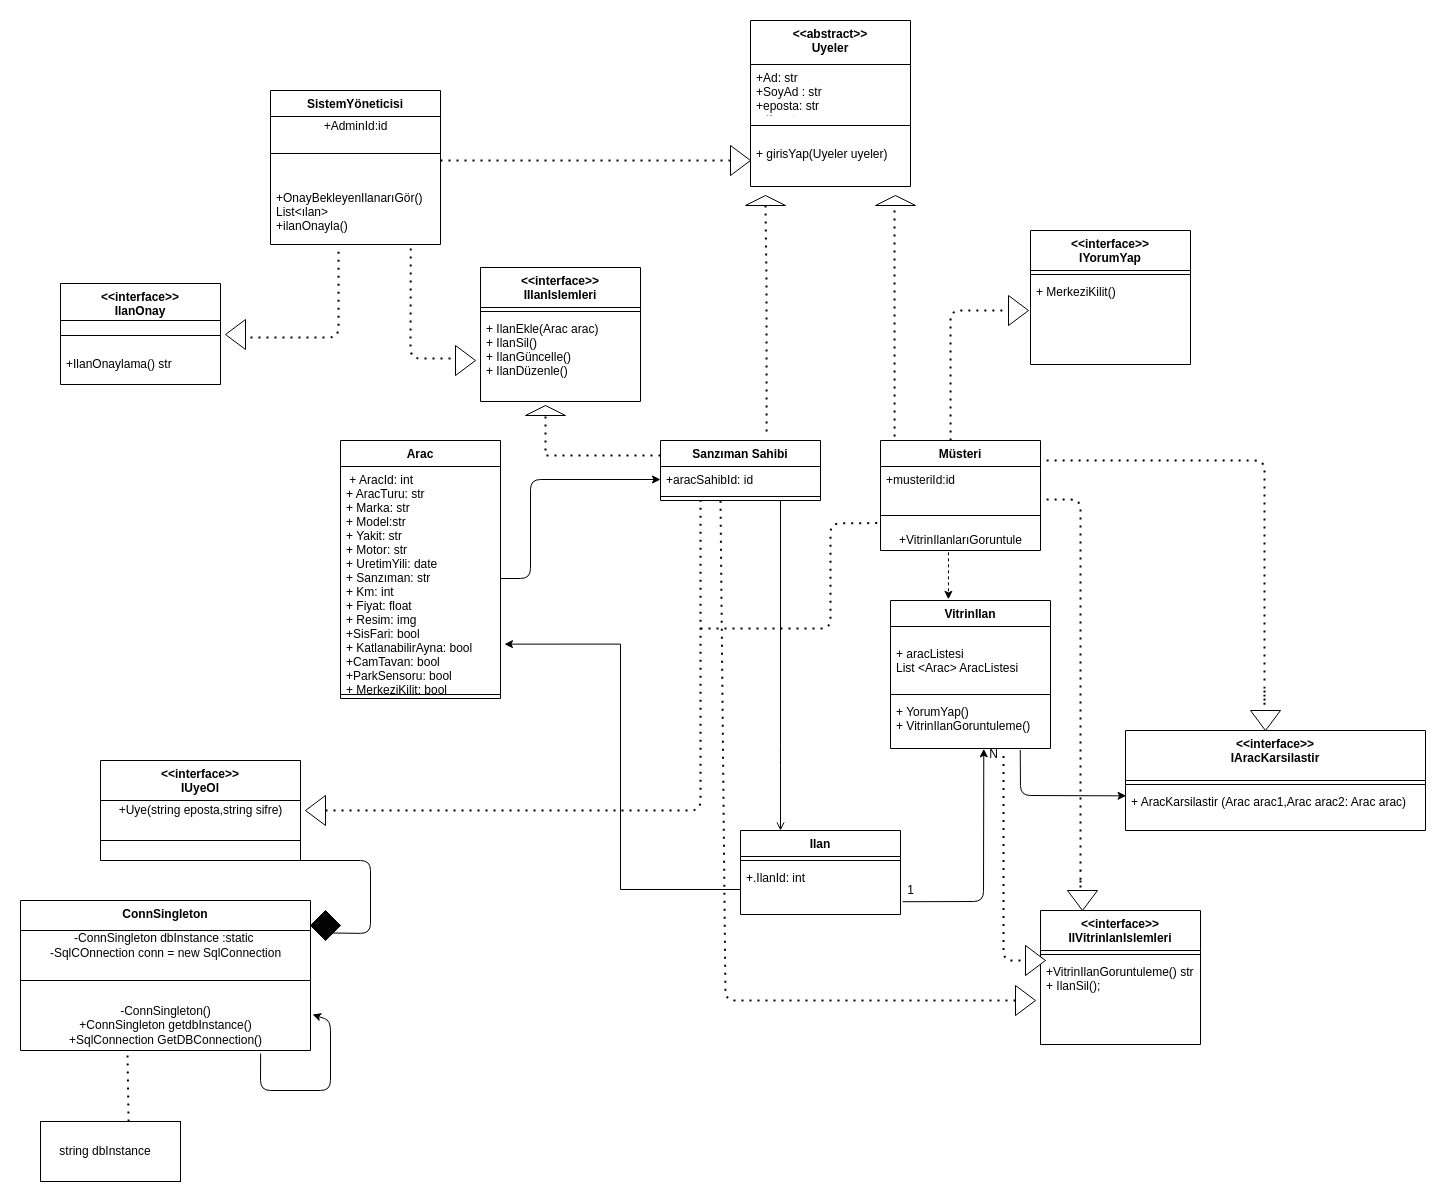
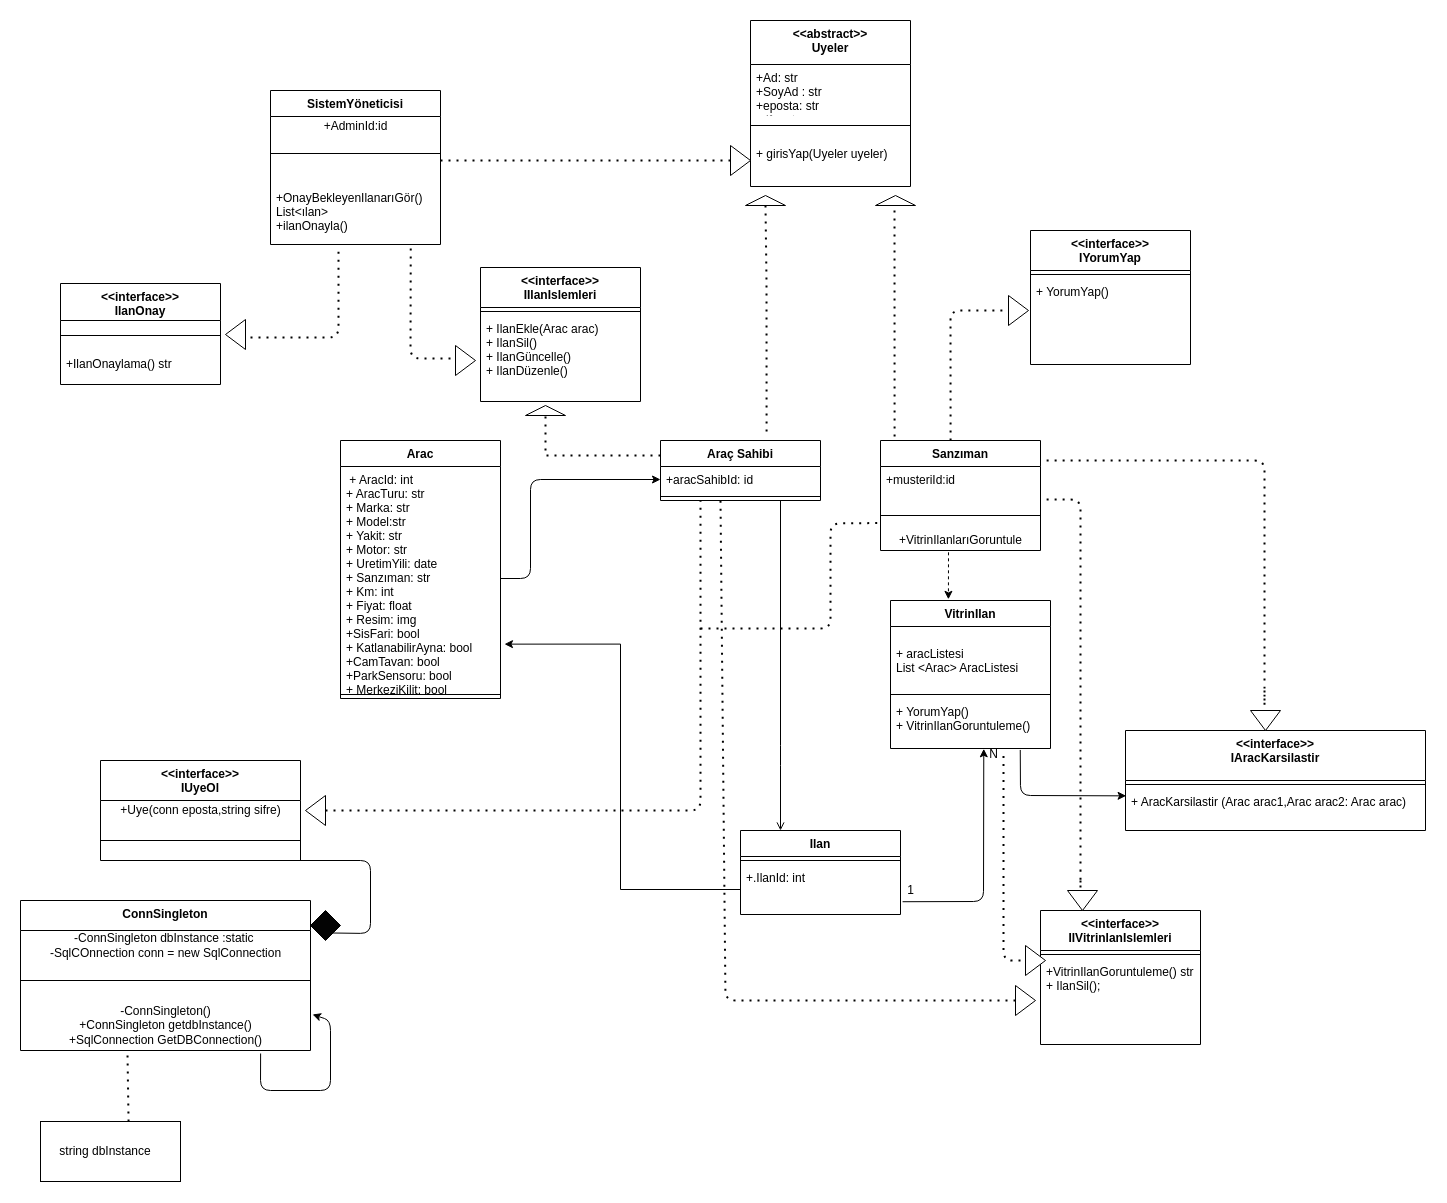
node "+ MerkeziKilit()": label "+ MerkeziKilit()" -> "+ YorumYap()"
node "Sanzıman Sahibi": label "Sanzıman Sahibi" -> "Araç Sahibi"
node "Müsteri": label "Müsteri" -> "Sanzıman"
node "+Uye(string eposta,string sifre)": label "+Uye(string eposta,string sifre)" -> "+Uye(conn eposta,string sifre)"
